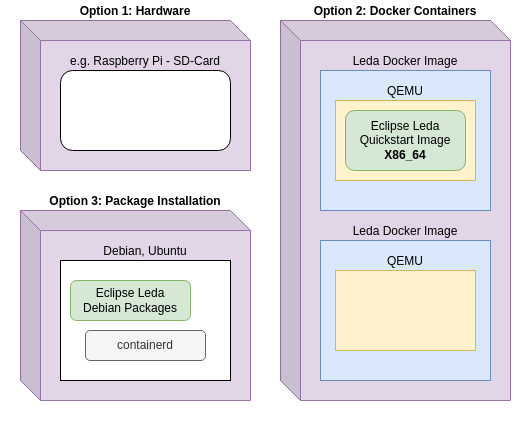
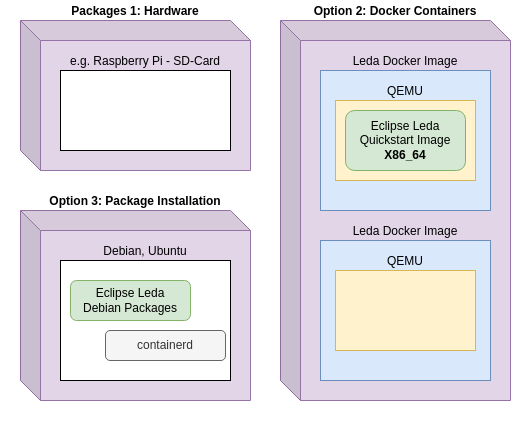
node "Option 1: Hardware": label "Option 1: Hardware" -> "Packages 1: Hardware"
node "e.g. Raspberry Pi - SD-Card": shape rounded rectangle -> rectangle
node "containerd": moved (146, 346) -> (166, 346)
